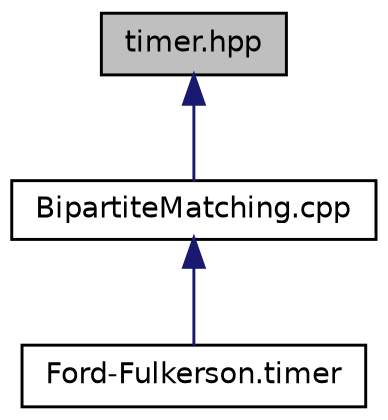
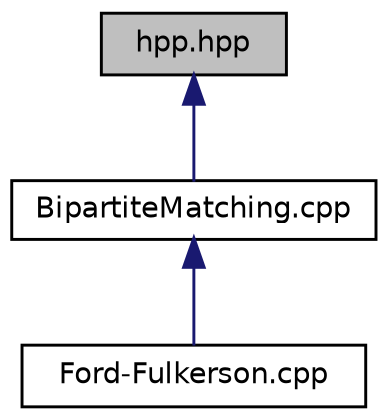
node "timer.hpp": label "timer.hpp" -> "hpp.hpp"
node "Ford-Fulkerson.timer": label "Ford-Fulkerson.timer" -> "Ford-Fulkerson.cpp"
